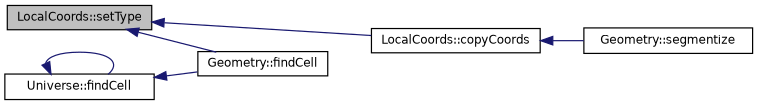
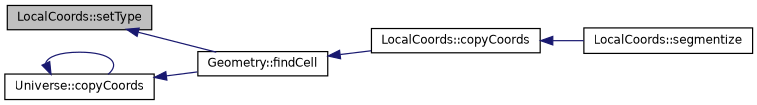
edge "LocalCoords::copyCoords" -> "LocalCoords::setType": now "LocalCoords::copyCoords" -> "Geometry::findCell"
node "Geometry::segmentize": label "Geometry::segmentize" -> "LocalCoords::segmentize"
node "Universe::findCell": label "Universe::findCell" -> "Universe::copyCoords"
